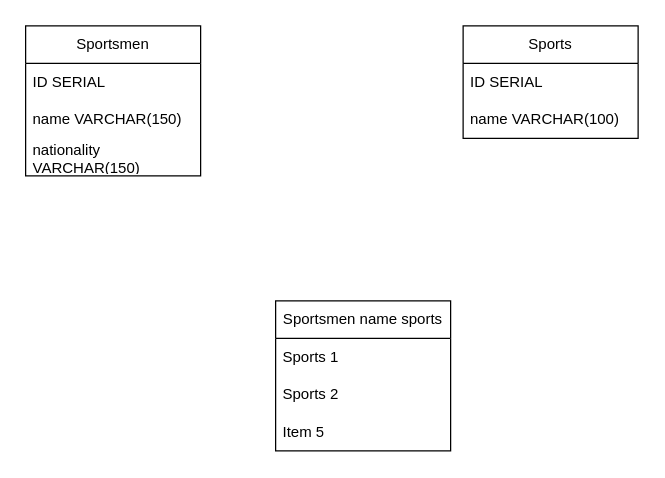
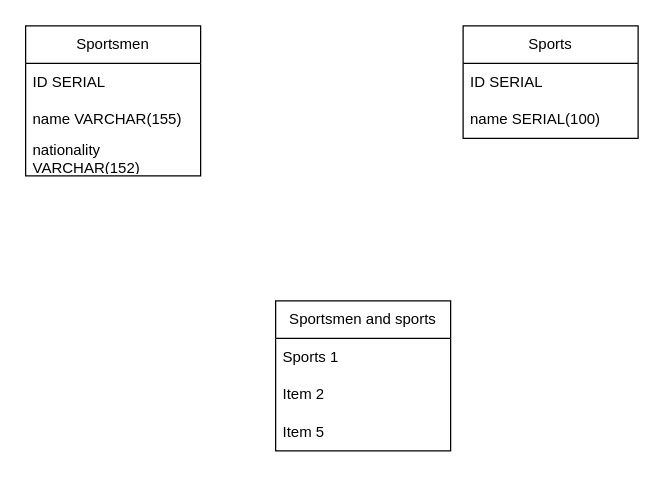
node "name VARCHAR(150)": label "name VARCHAR(150)" -> "name VARCHAR(155)"
node "name VARCHAR(100)": label "name VARCHAR(100)" -> "name SERIAL(100)"
node "nationality VARCHAR(150)": label "nationality VARCHAR(150)" -> "nationality VARCHAR(152)"
node "Sportsmen name sports": label "Sportsmen name sports" -> "Sportsmen and sports"
node "Sports 2": label "Sports 2" -> "Item 2"
